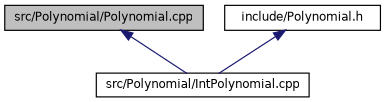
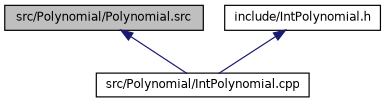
node "src/Polynomial/Polynomial.cpp": label "src/Polynomial/Polynomial.cpp" -> "src/Polynomial/Polynomial.src"
node "include/Polynomial.h": label "include/Polynomial.h" -> "include/IntPolynomial.h"
